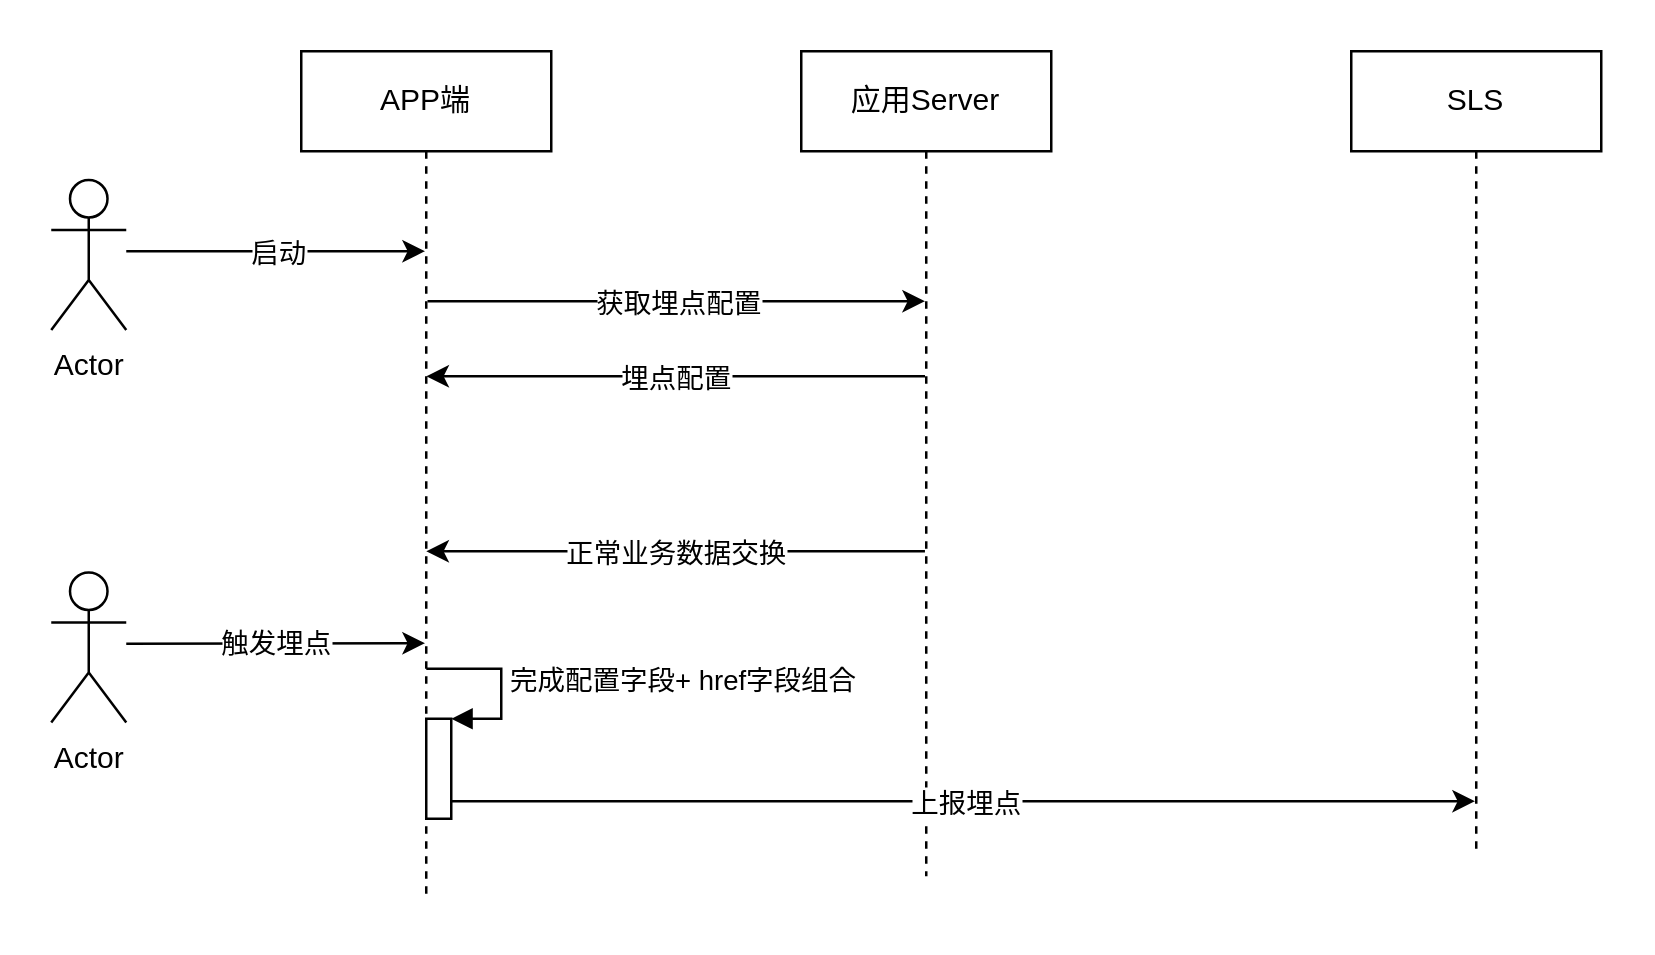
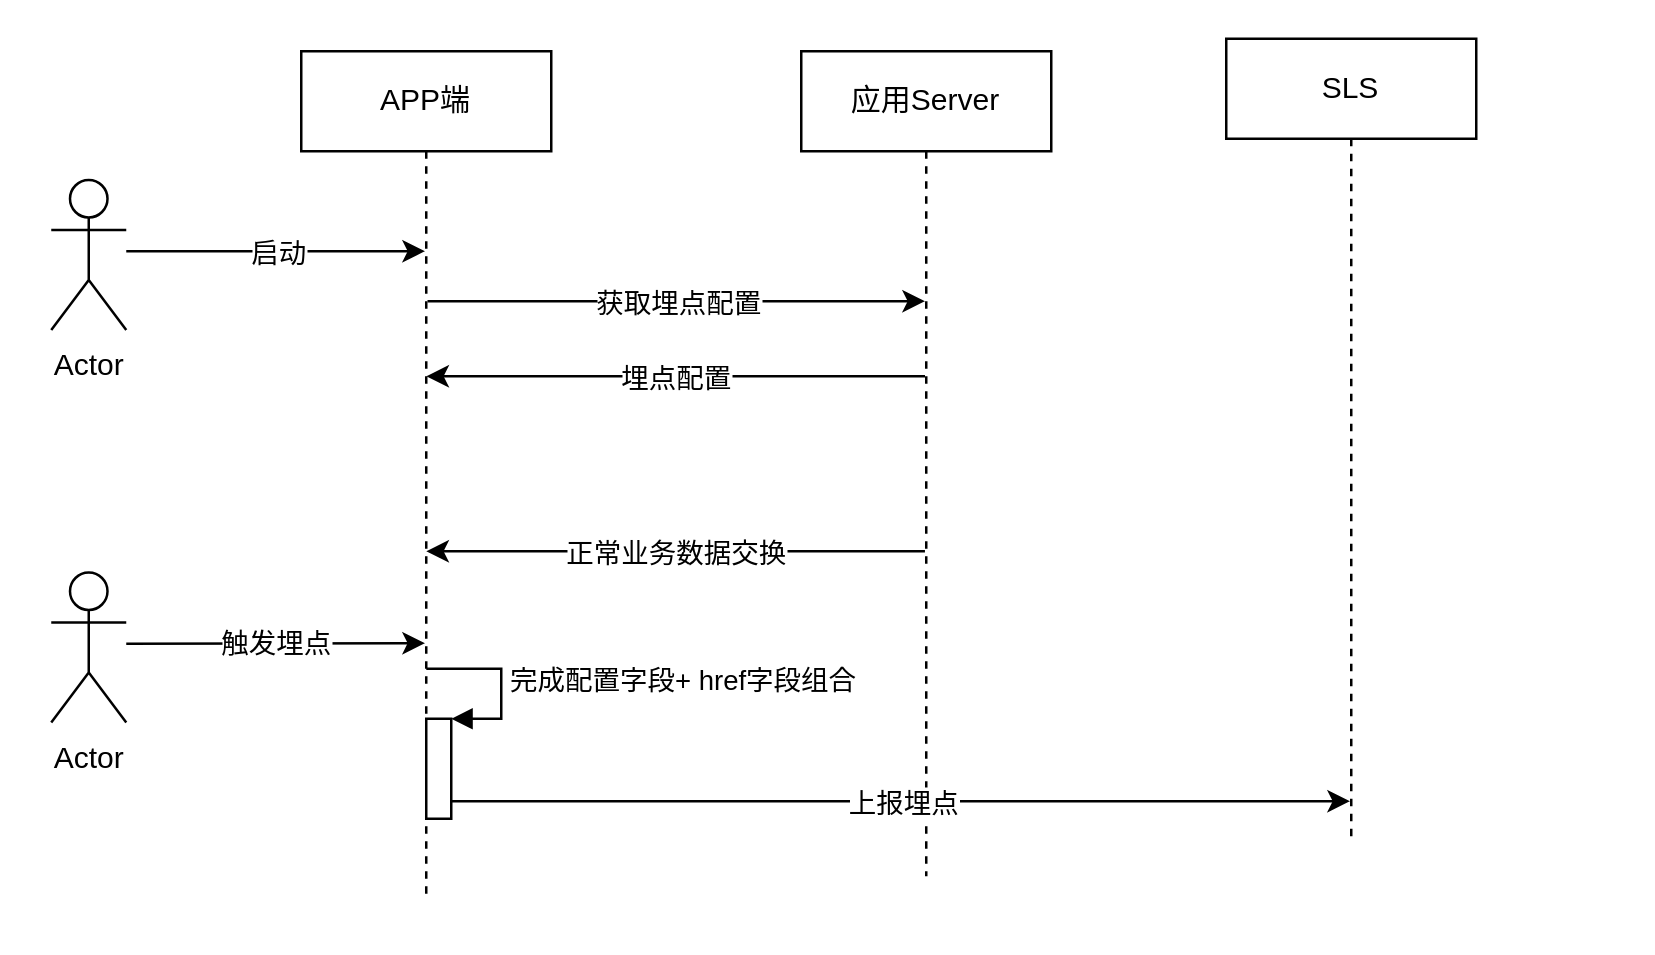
node "SLS": moved (1476, 451) -> (1351, 439)
